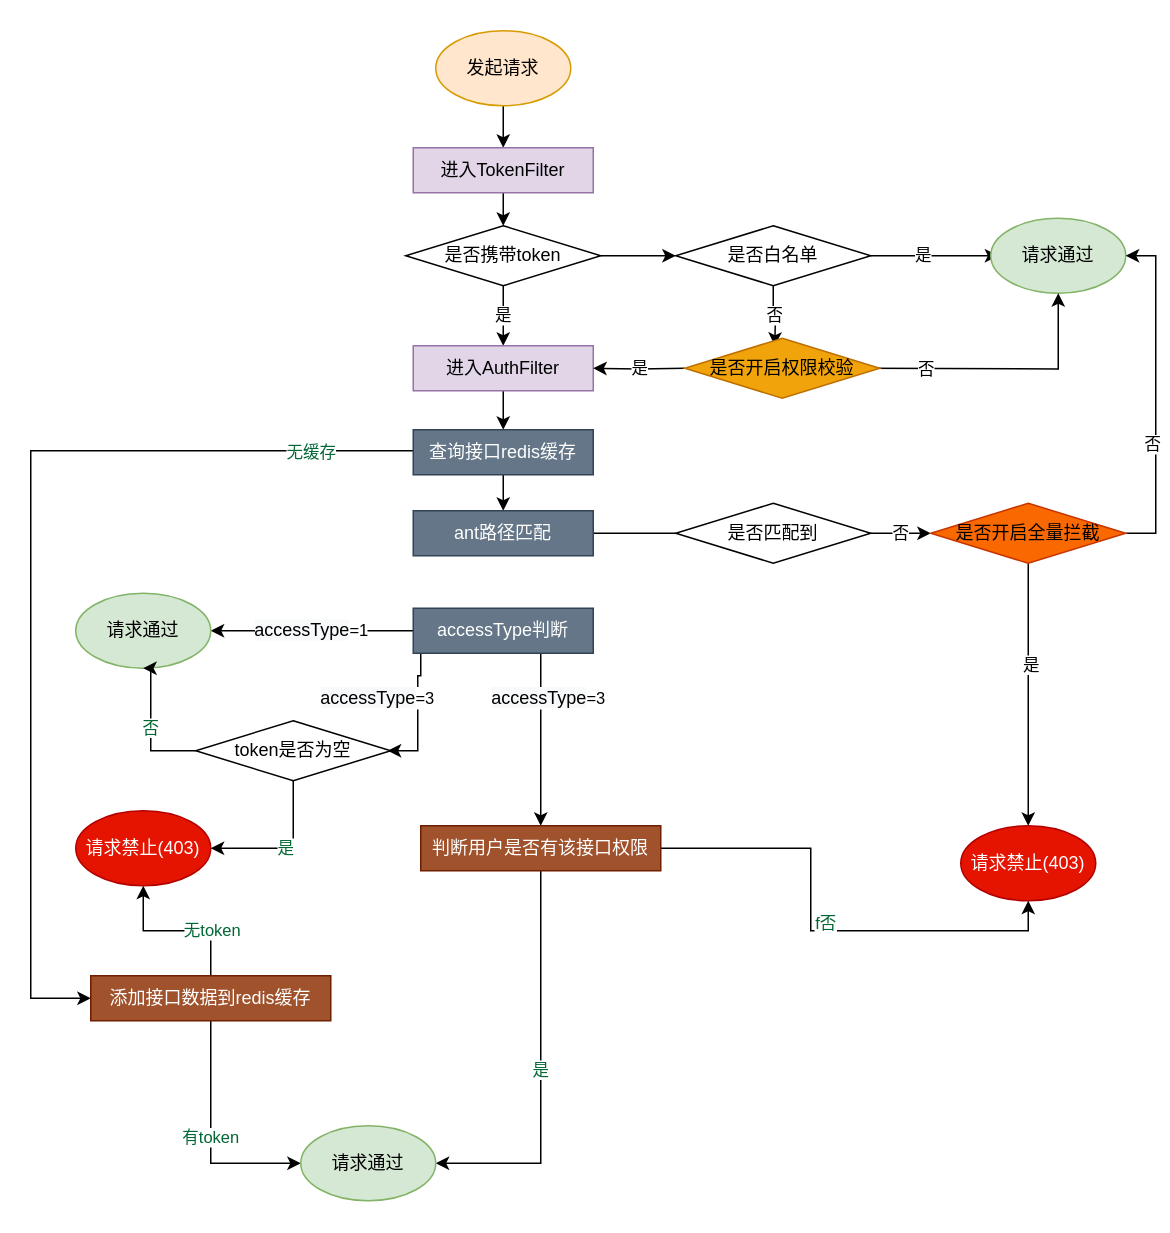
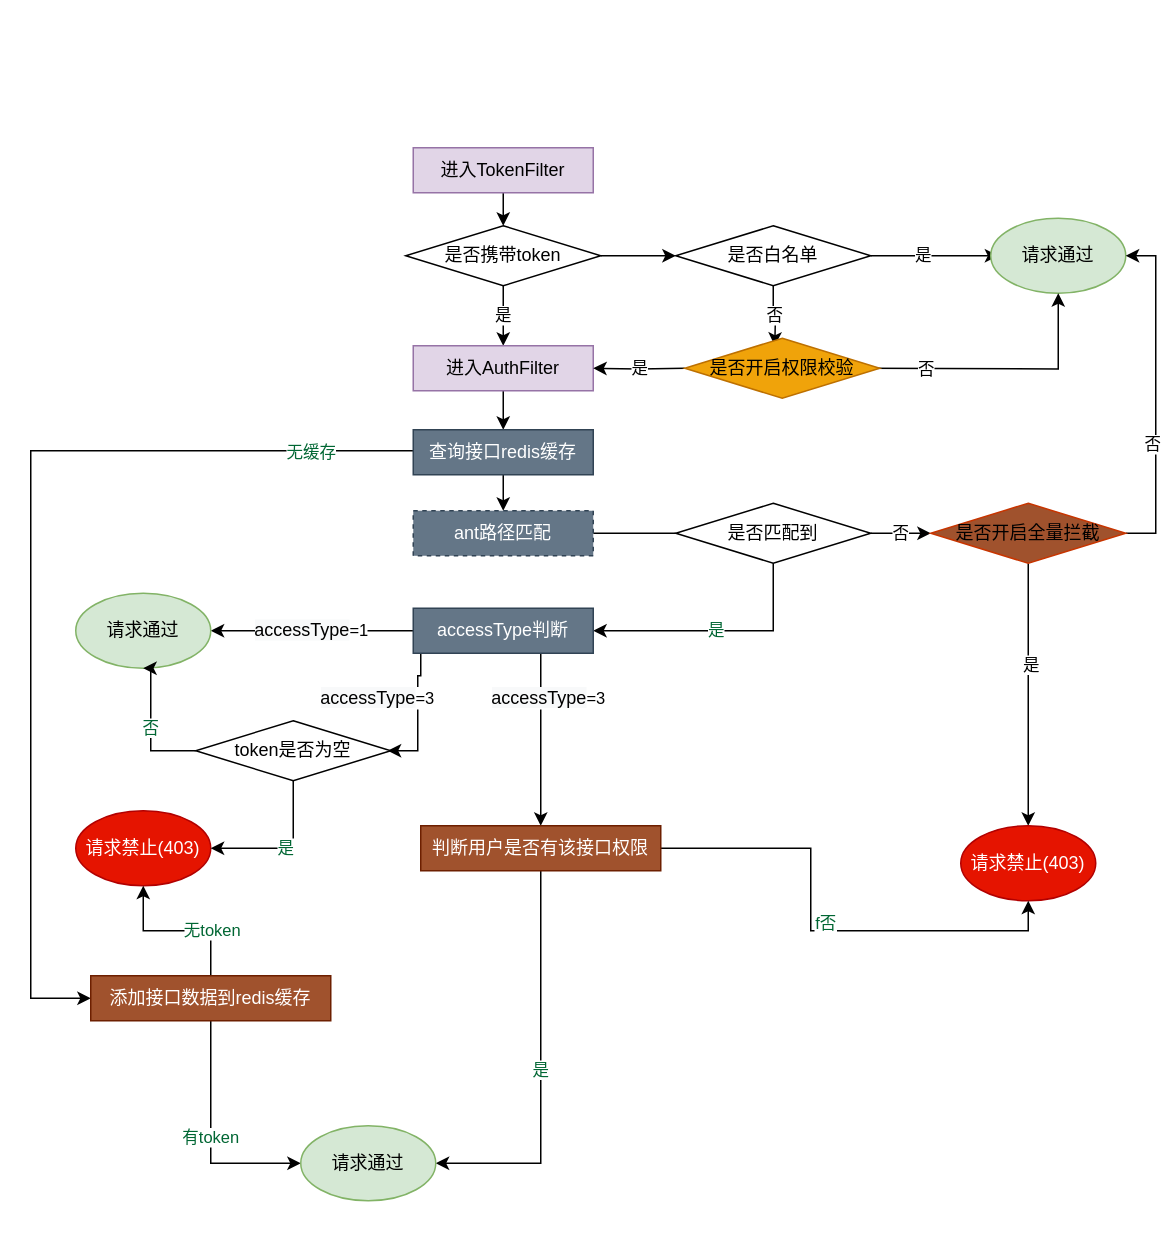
node "发起请求": removed
edge "发起请求" -> "进入TokenFilter": removed
node "ant路径匹配": style solid -> dashed
node "是否开启全量拦截": fillcolor #fa6800 -> #a0522d
edge "是否匹配到" -> "accessType判断": added, label "是"
